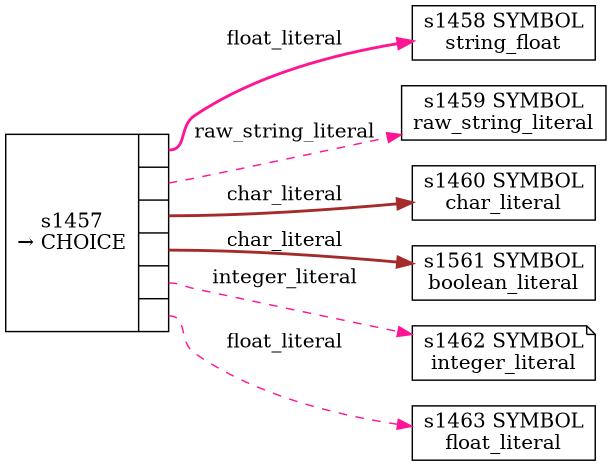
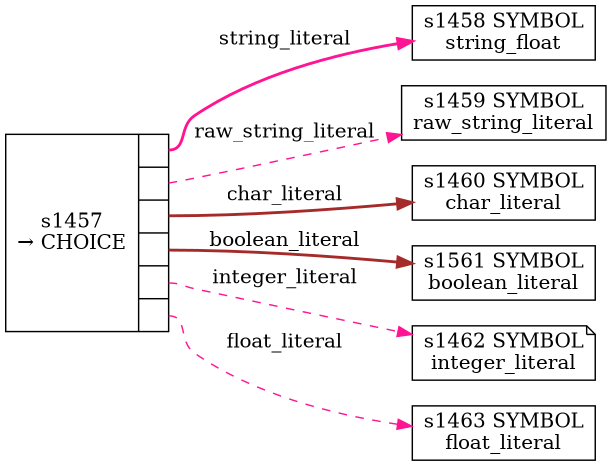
edge "s1457" -> "s1458 SYMBOL string_float": label "float_literal" -> "string_literal"
edge "s1457" -> "s1561 SYMBOL boolean_literal": label "char_literal" -> "boolean_literal"
